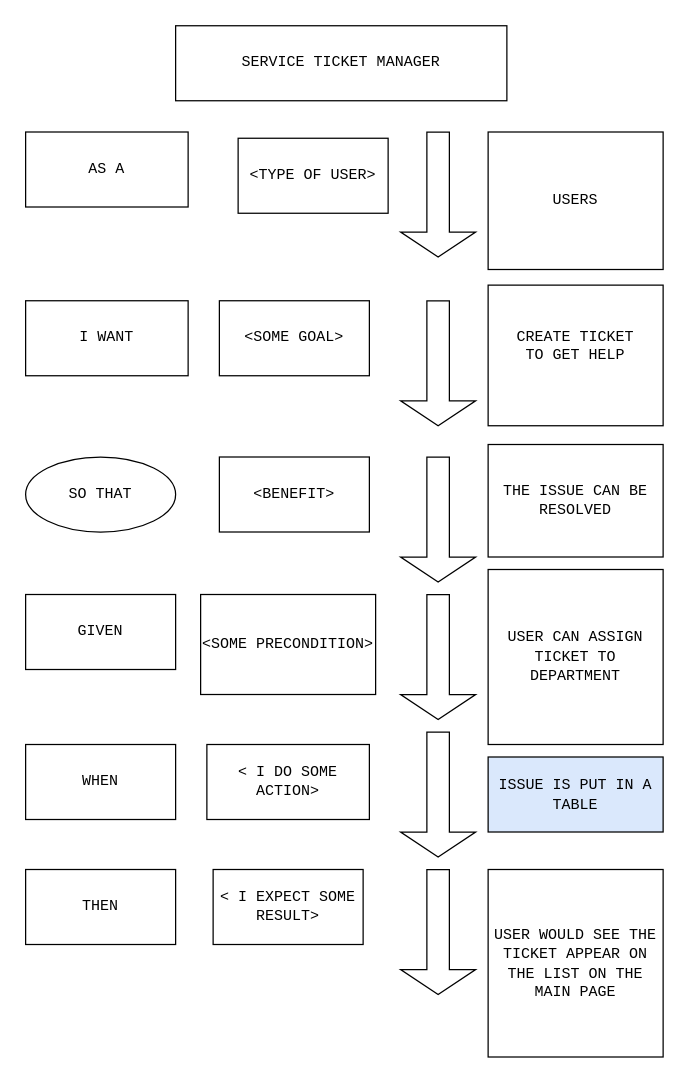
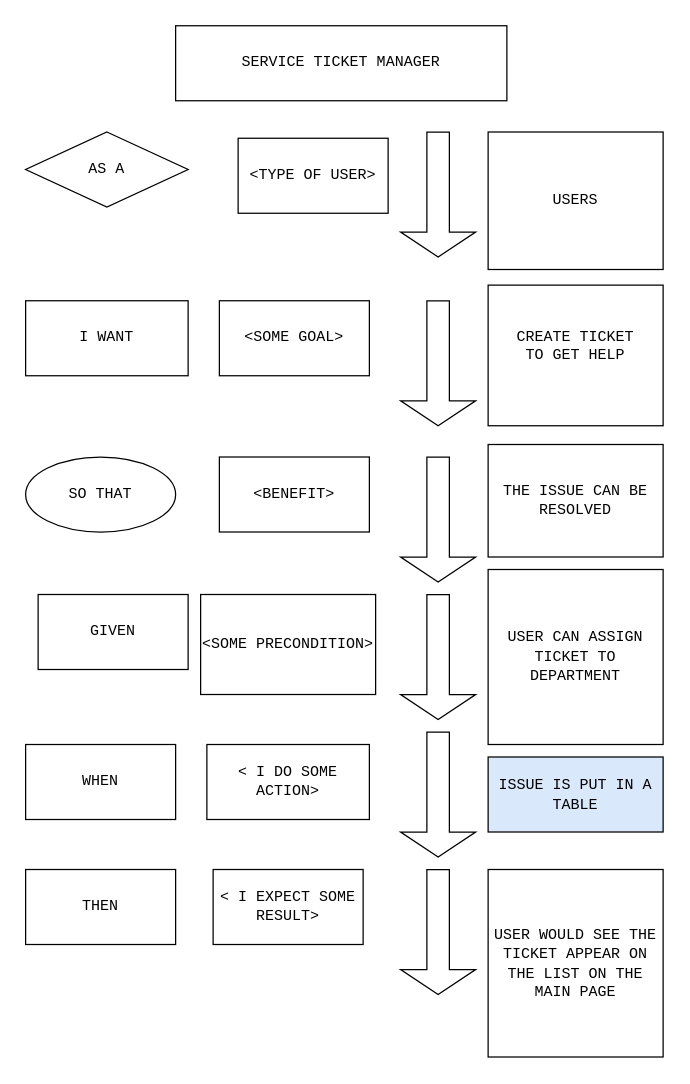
node "AS A": shape rectangle -> diamond
node "GIVEN": moved (101, 632) -> (113, 632)
